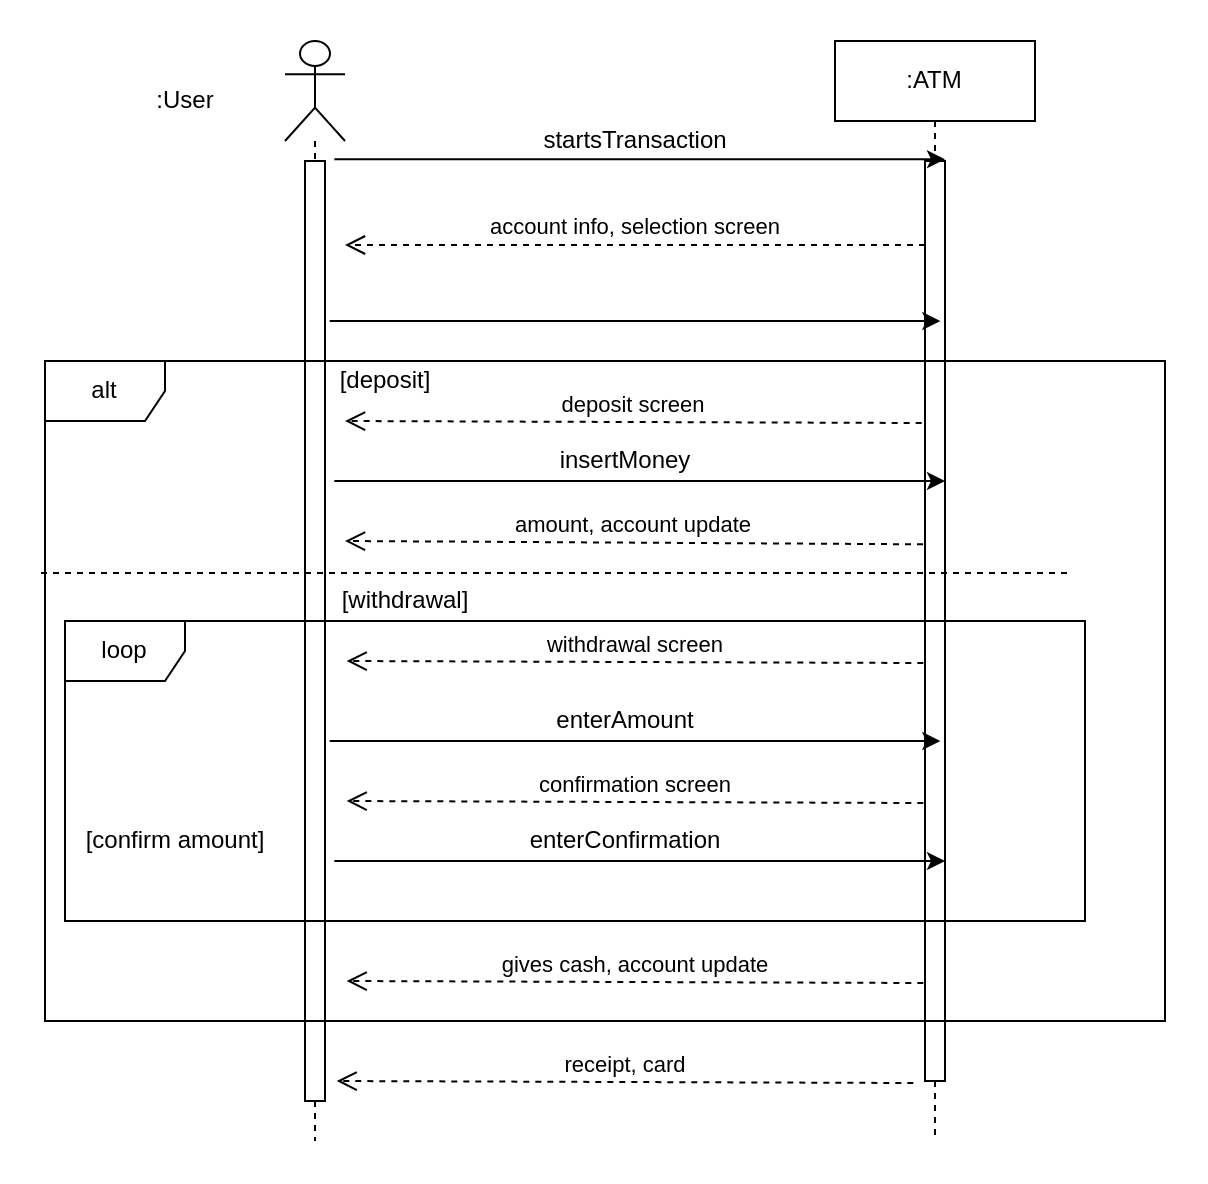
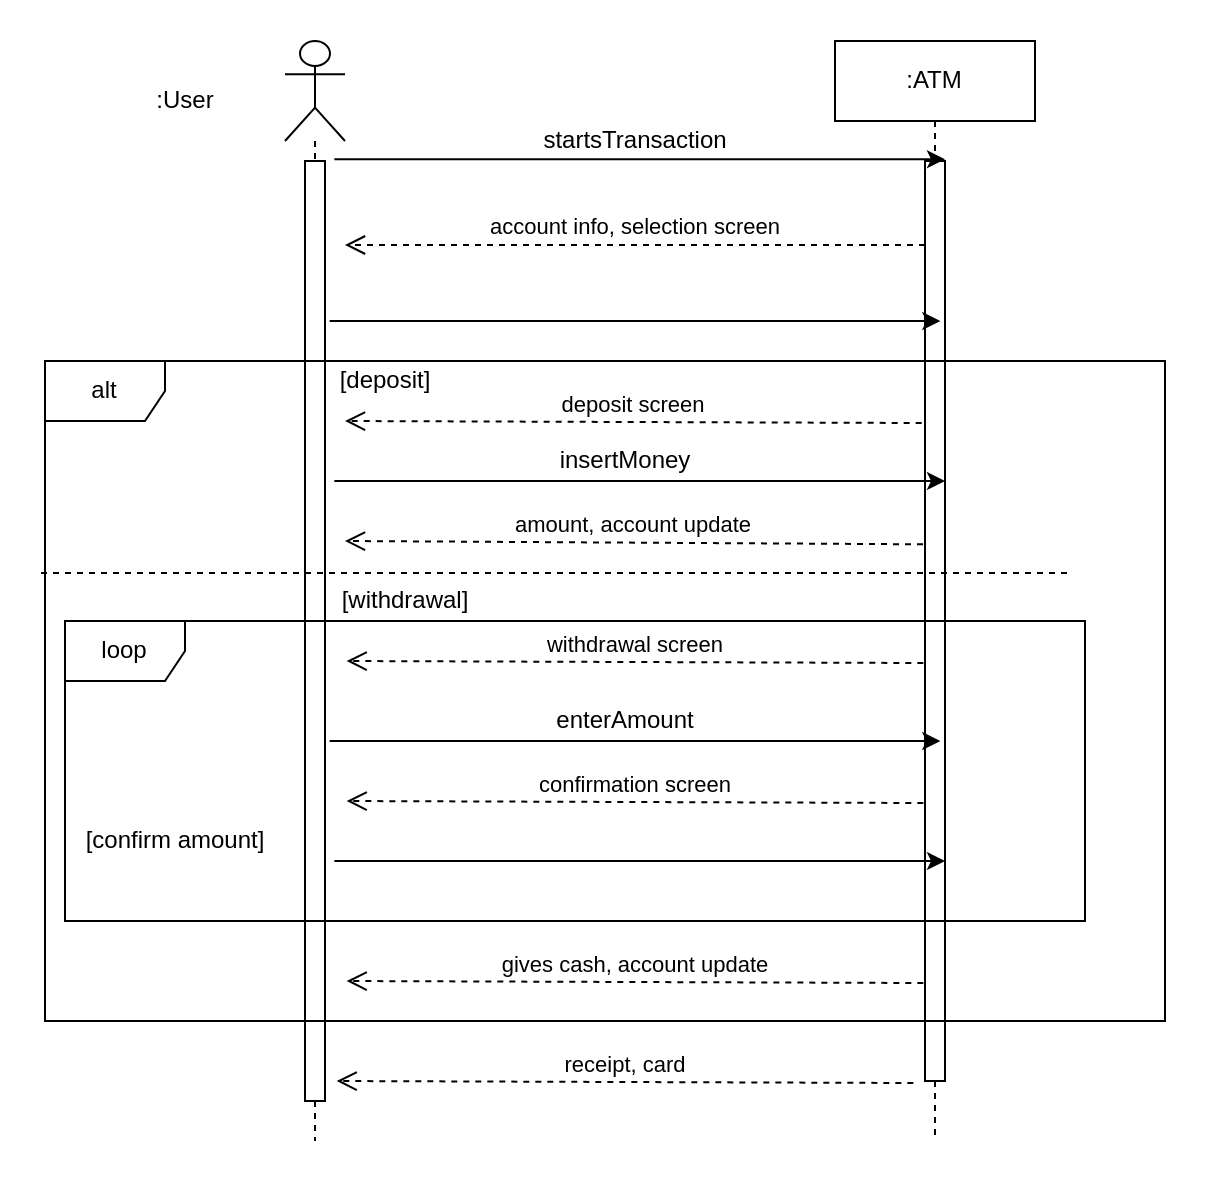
node "enterConfirmation": removed
